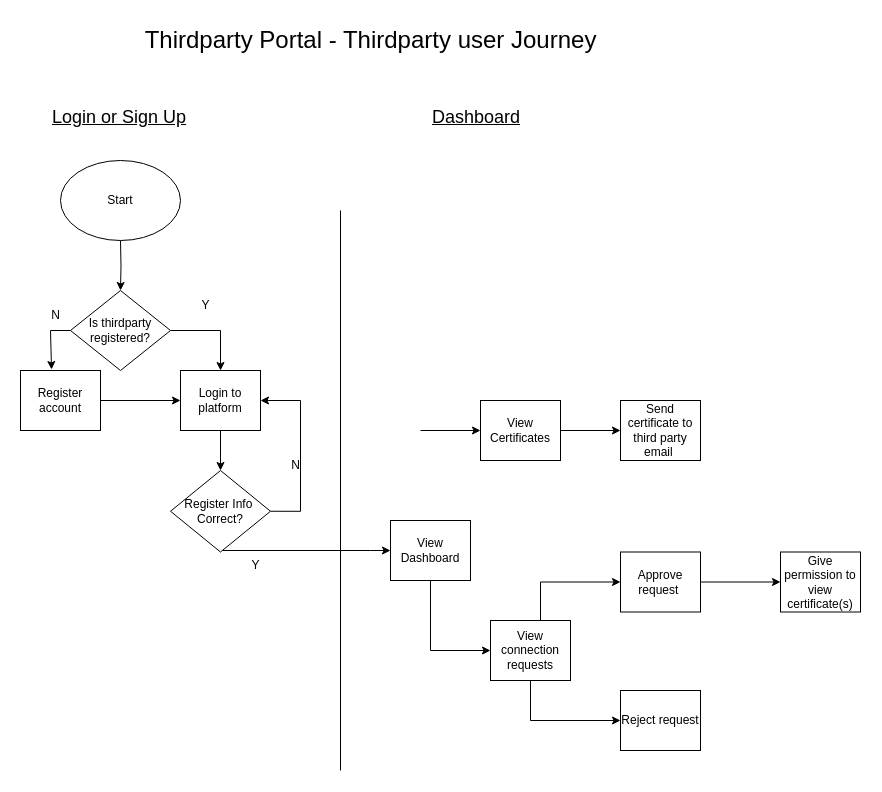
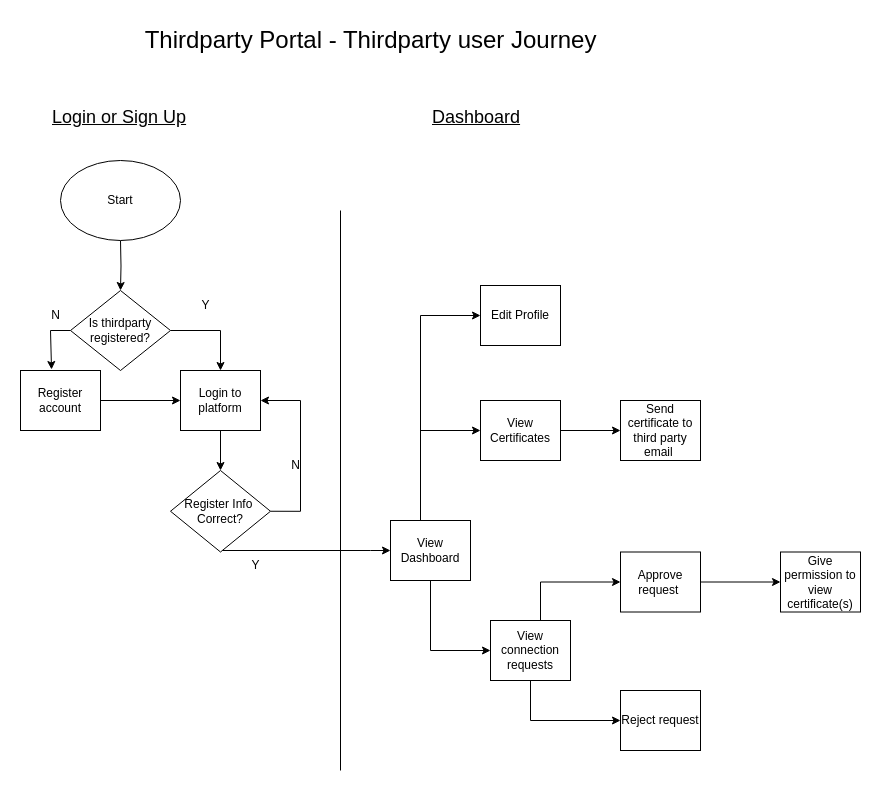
node "Edit Profile": added
edge "View Dashboard" -> "Edit Profile": added
